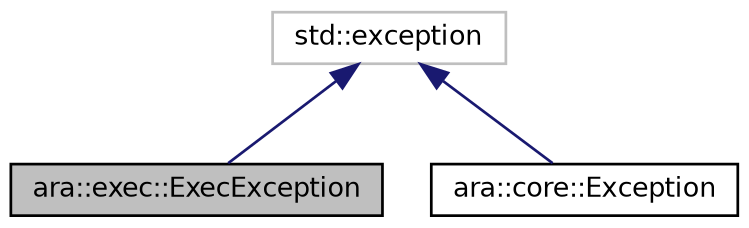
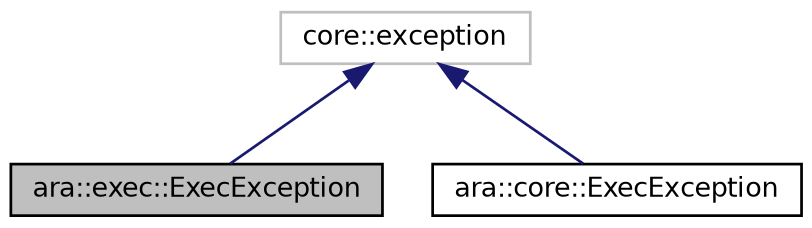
node "std::exception": label "std::exception" -> "core::exception"
node "ara::core::Exception": label "ara::core::Exception" -> "ara::core::ExecException"
